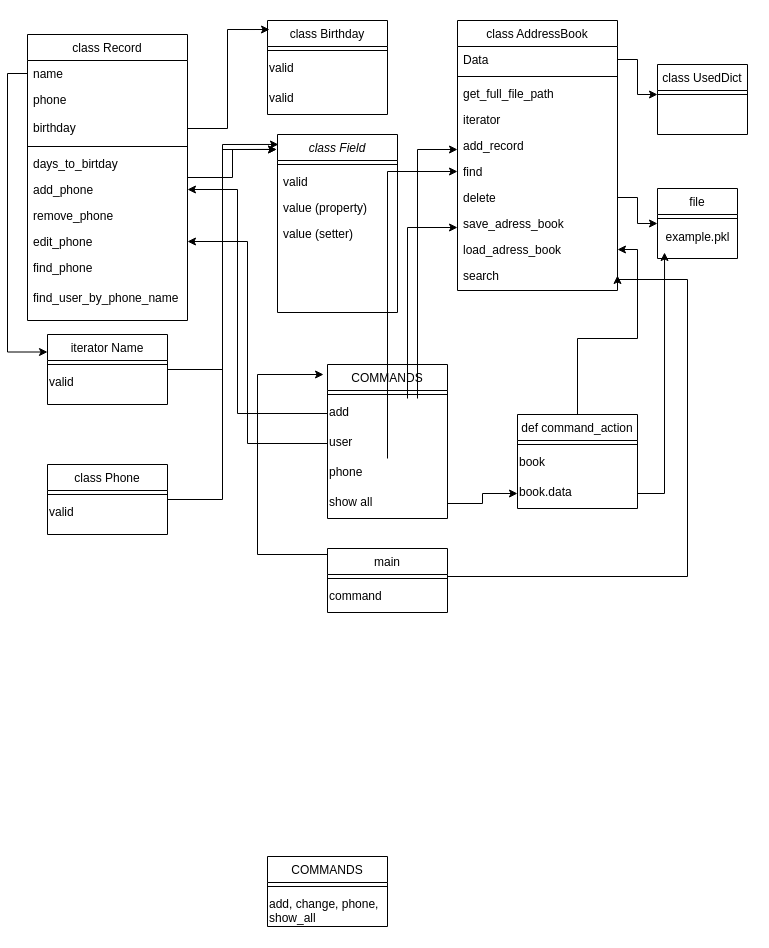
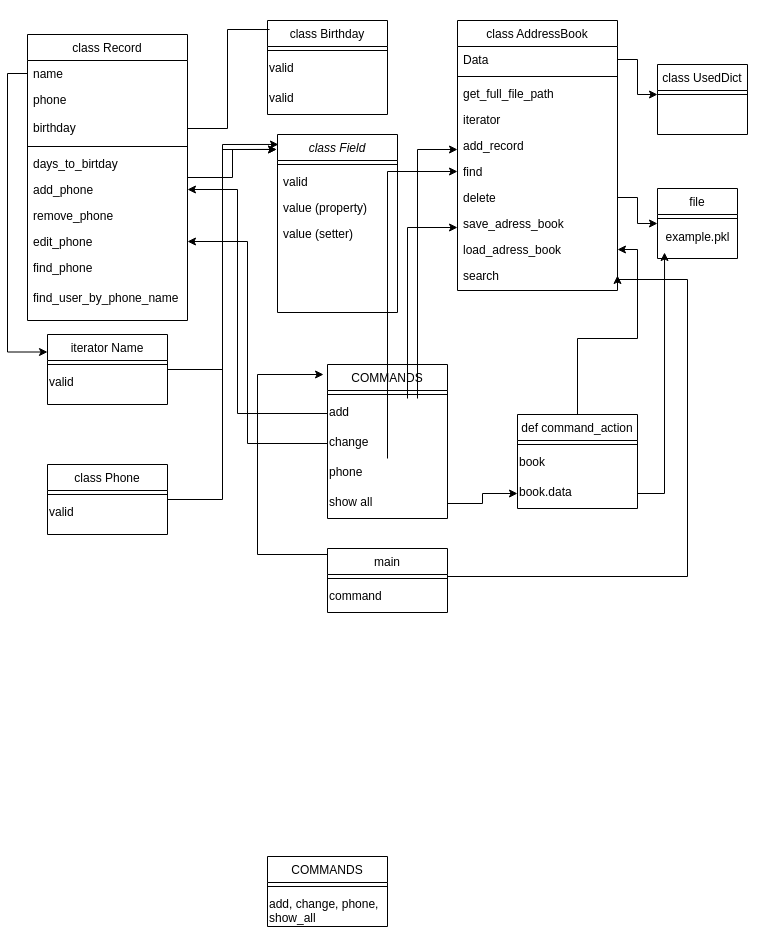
edge "birthday" -> "class Birthday": arrowhead classic -> none
node "user": label "user" -> "change"
